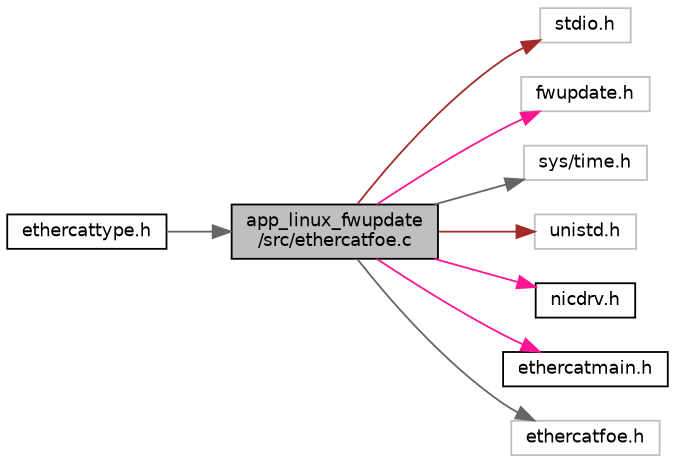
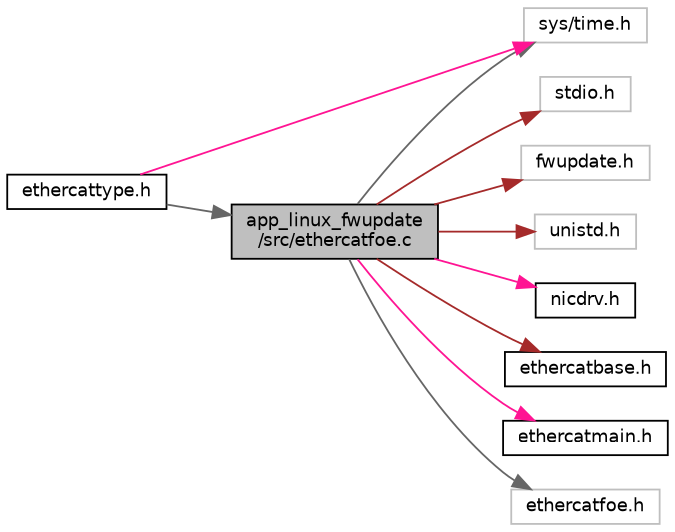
edge "ethercattype.h" -> "sys/time.h": added
edge "app_linux_fwupdate /src/ethercatfoe.c" -> "fwupdate.h": color deeppink -> brown
node "ethercatbase.h": added
